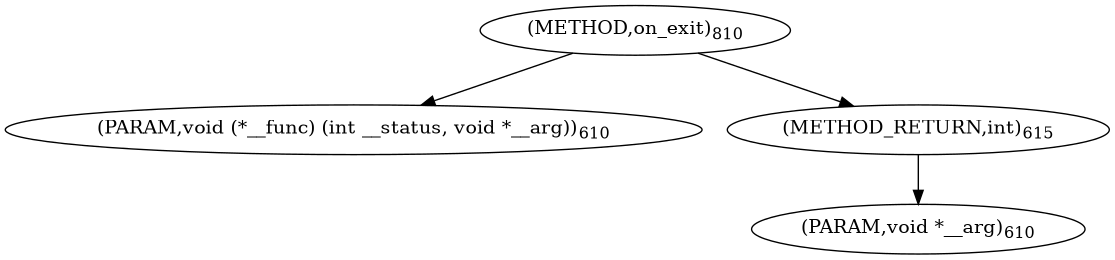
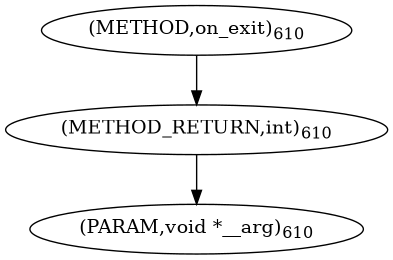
node "(METHOD,on_exit)": text "810" -> "610"
node "(METHOD_RETURN,int)": text "615" -> "610"
node "(PARAM,void (*__func) (int __status, void *__arg))": removed
